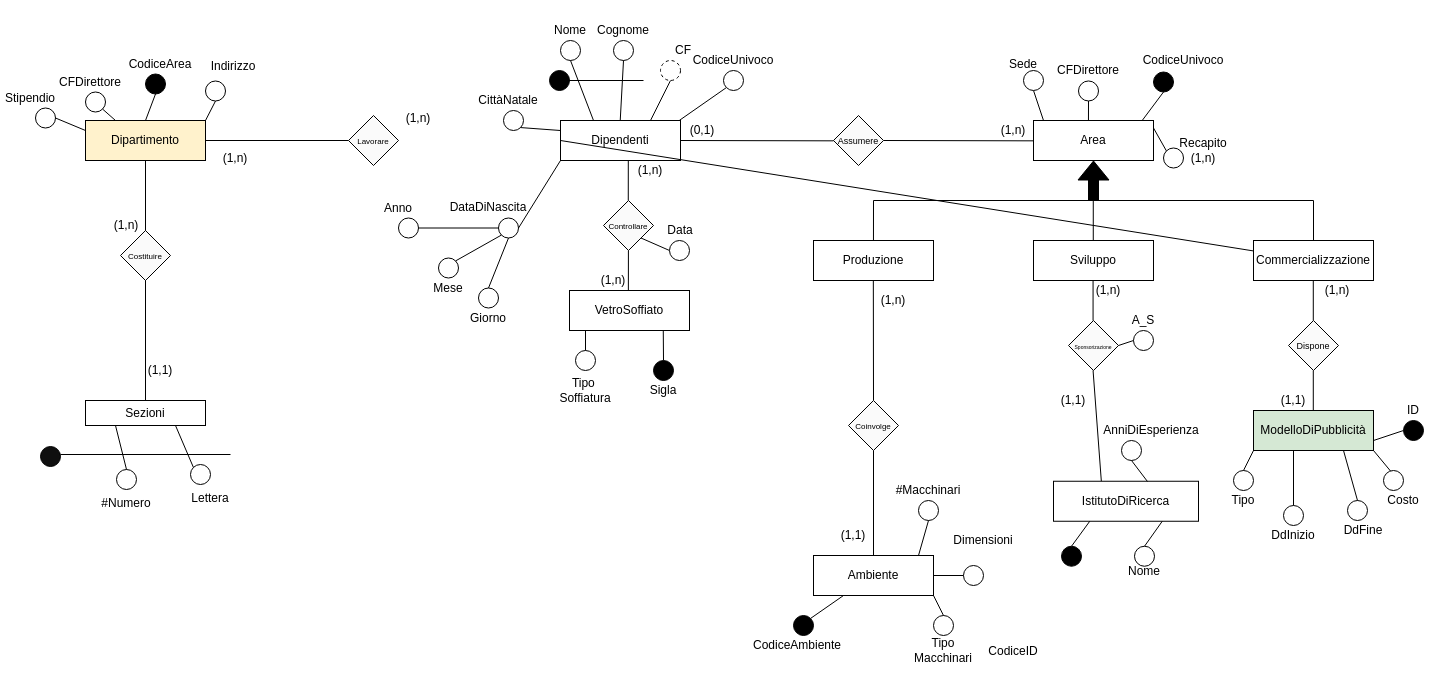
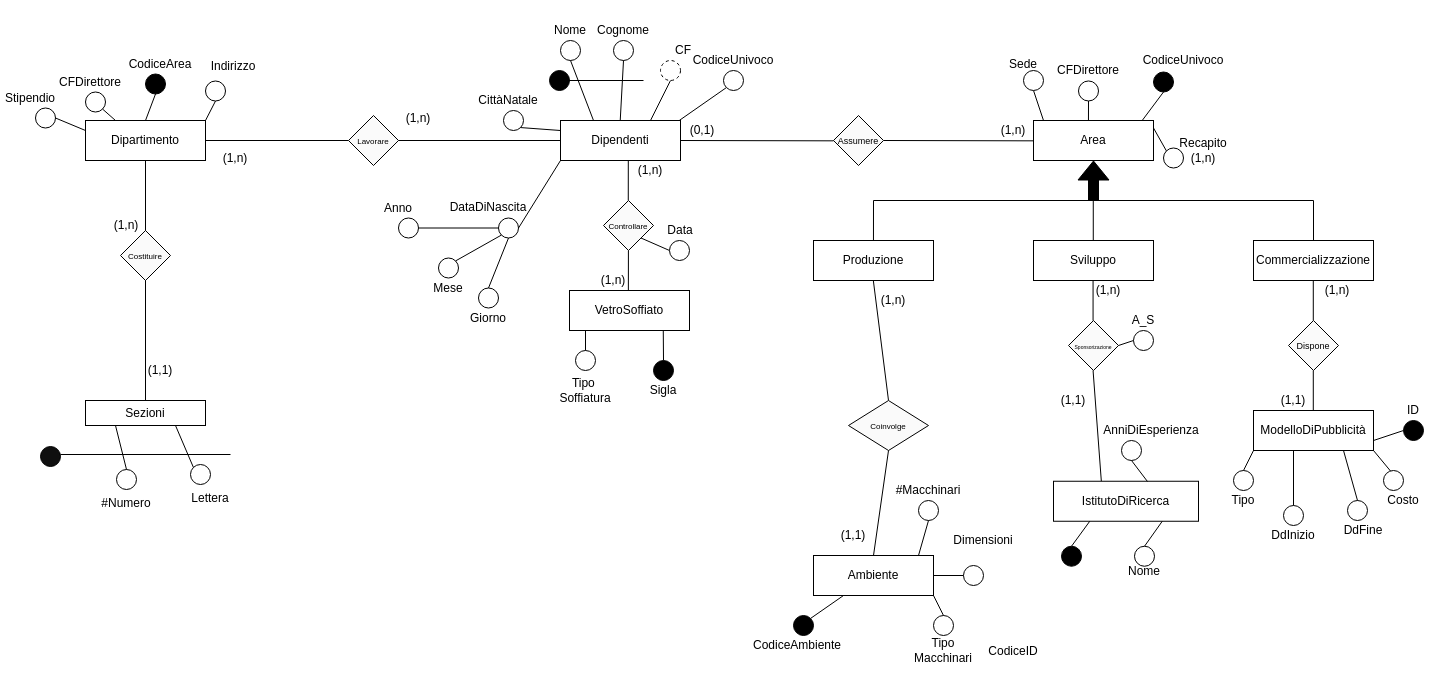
node "Dipartimento": fillcolor #fff2cc -> #ffffff
edge "Dipendenti" -- "Commercializzazione": now "Dipendenti" -- "Lavorare"
node "Coinvolge": size 50x50 -> 80x50
node "ModelloDiPubblicità": fillcolor #d5e8d4 -> #ffffff
